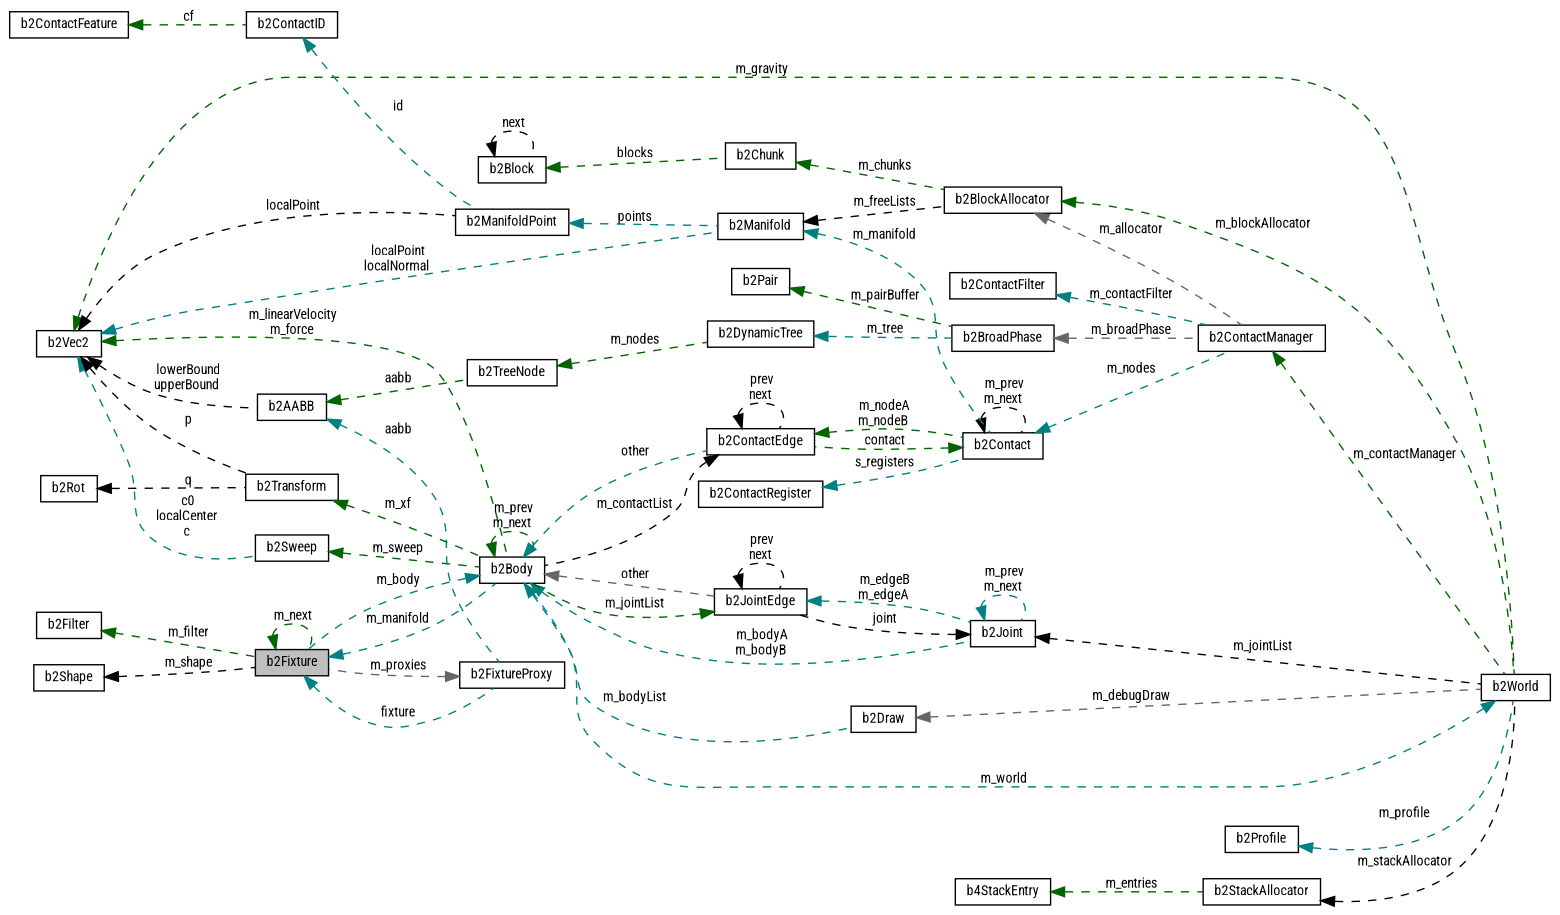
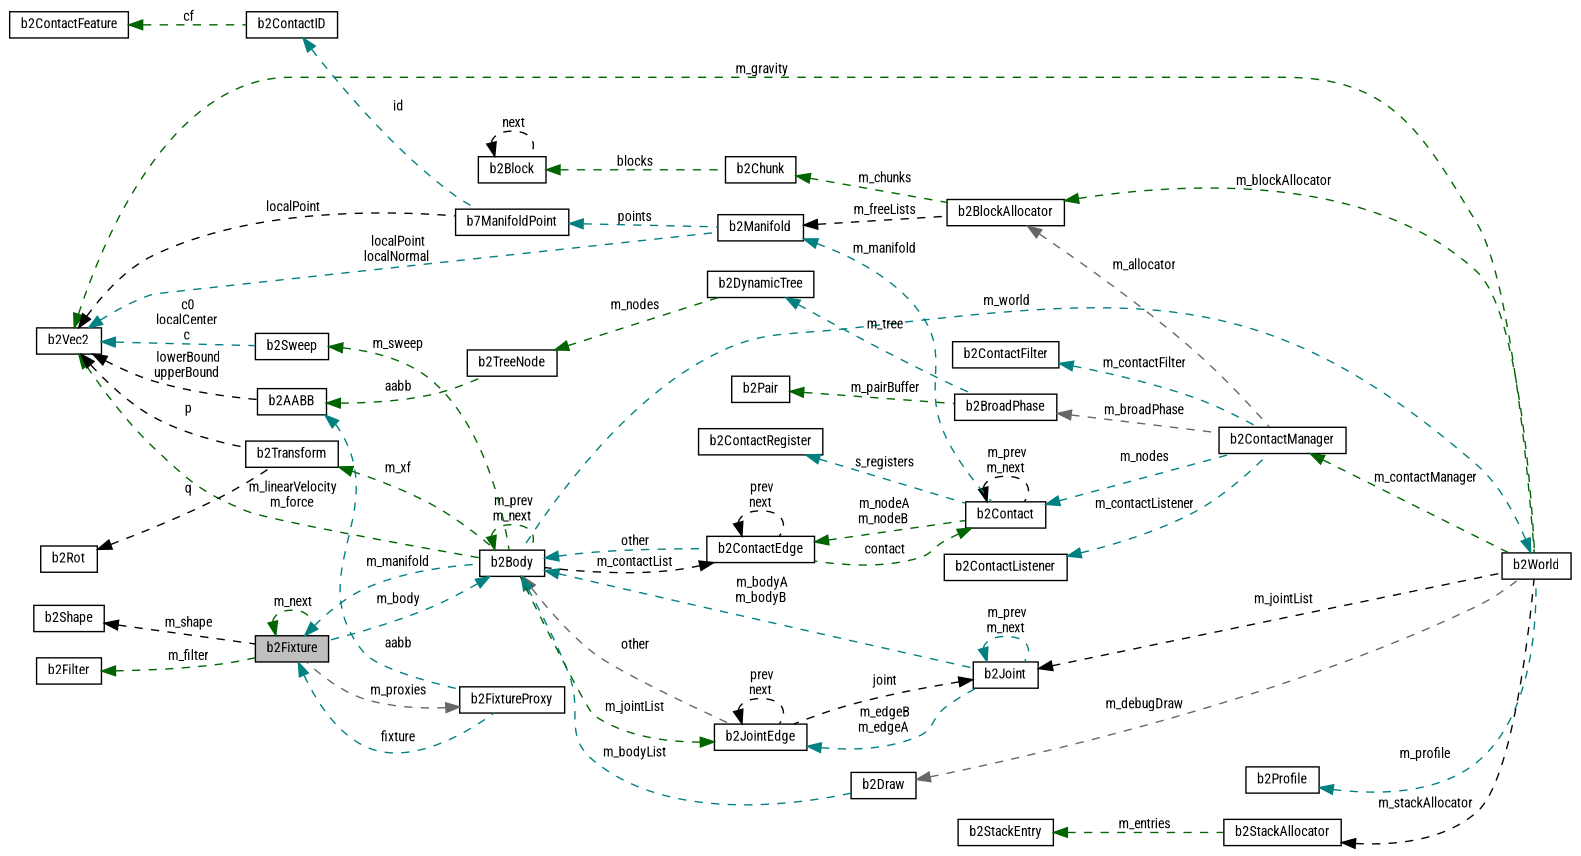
node "b2ManifoldPoint": label "b2ManifoldPoint" -> "b7ManifoldPoint"
node "b2ContactListener": added
node "b4StackEntry": label "b4StackEntry" -> "b2StackEntry"
